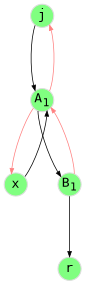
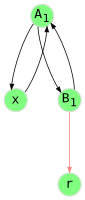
node "j": removed
edge "A" -> "x": color #ff8080 -> #000000
edge "B" -> "A": color #ff8080 -> #000000
edge "B" -> "r": color #000000 -> #ff8080
